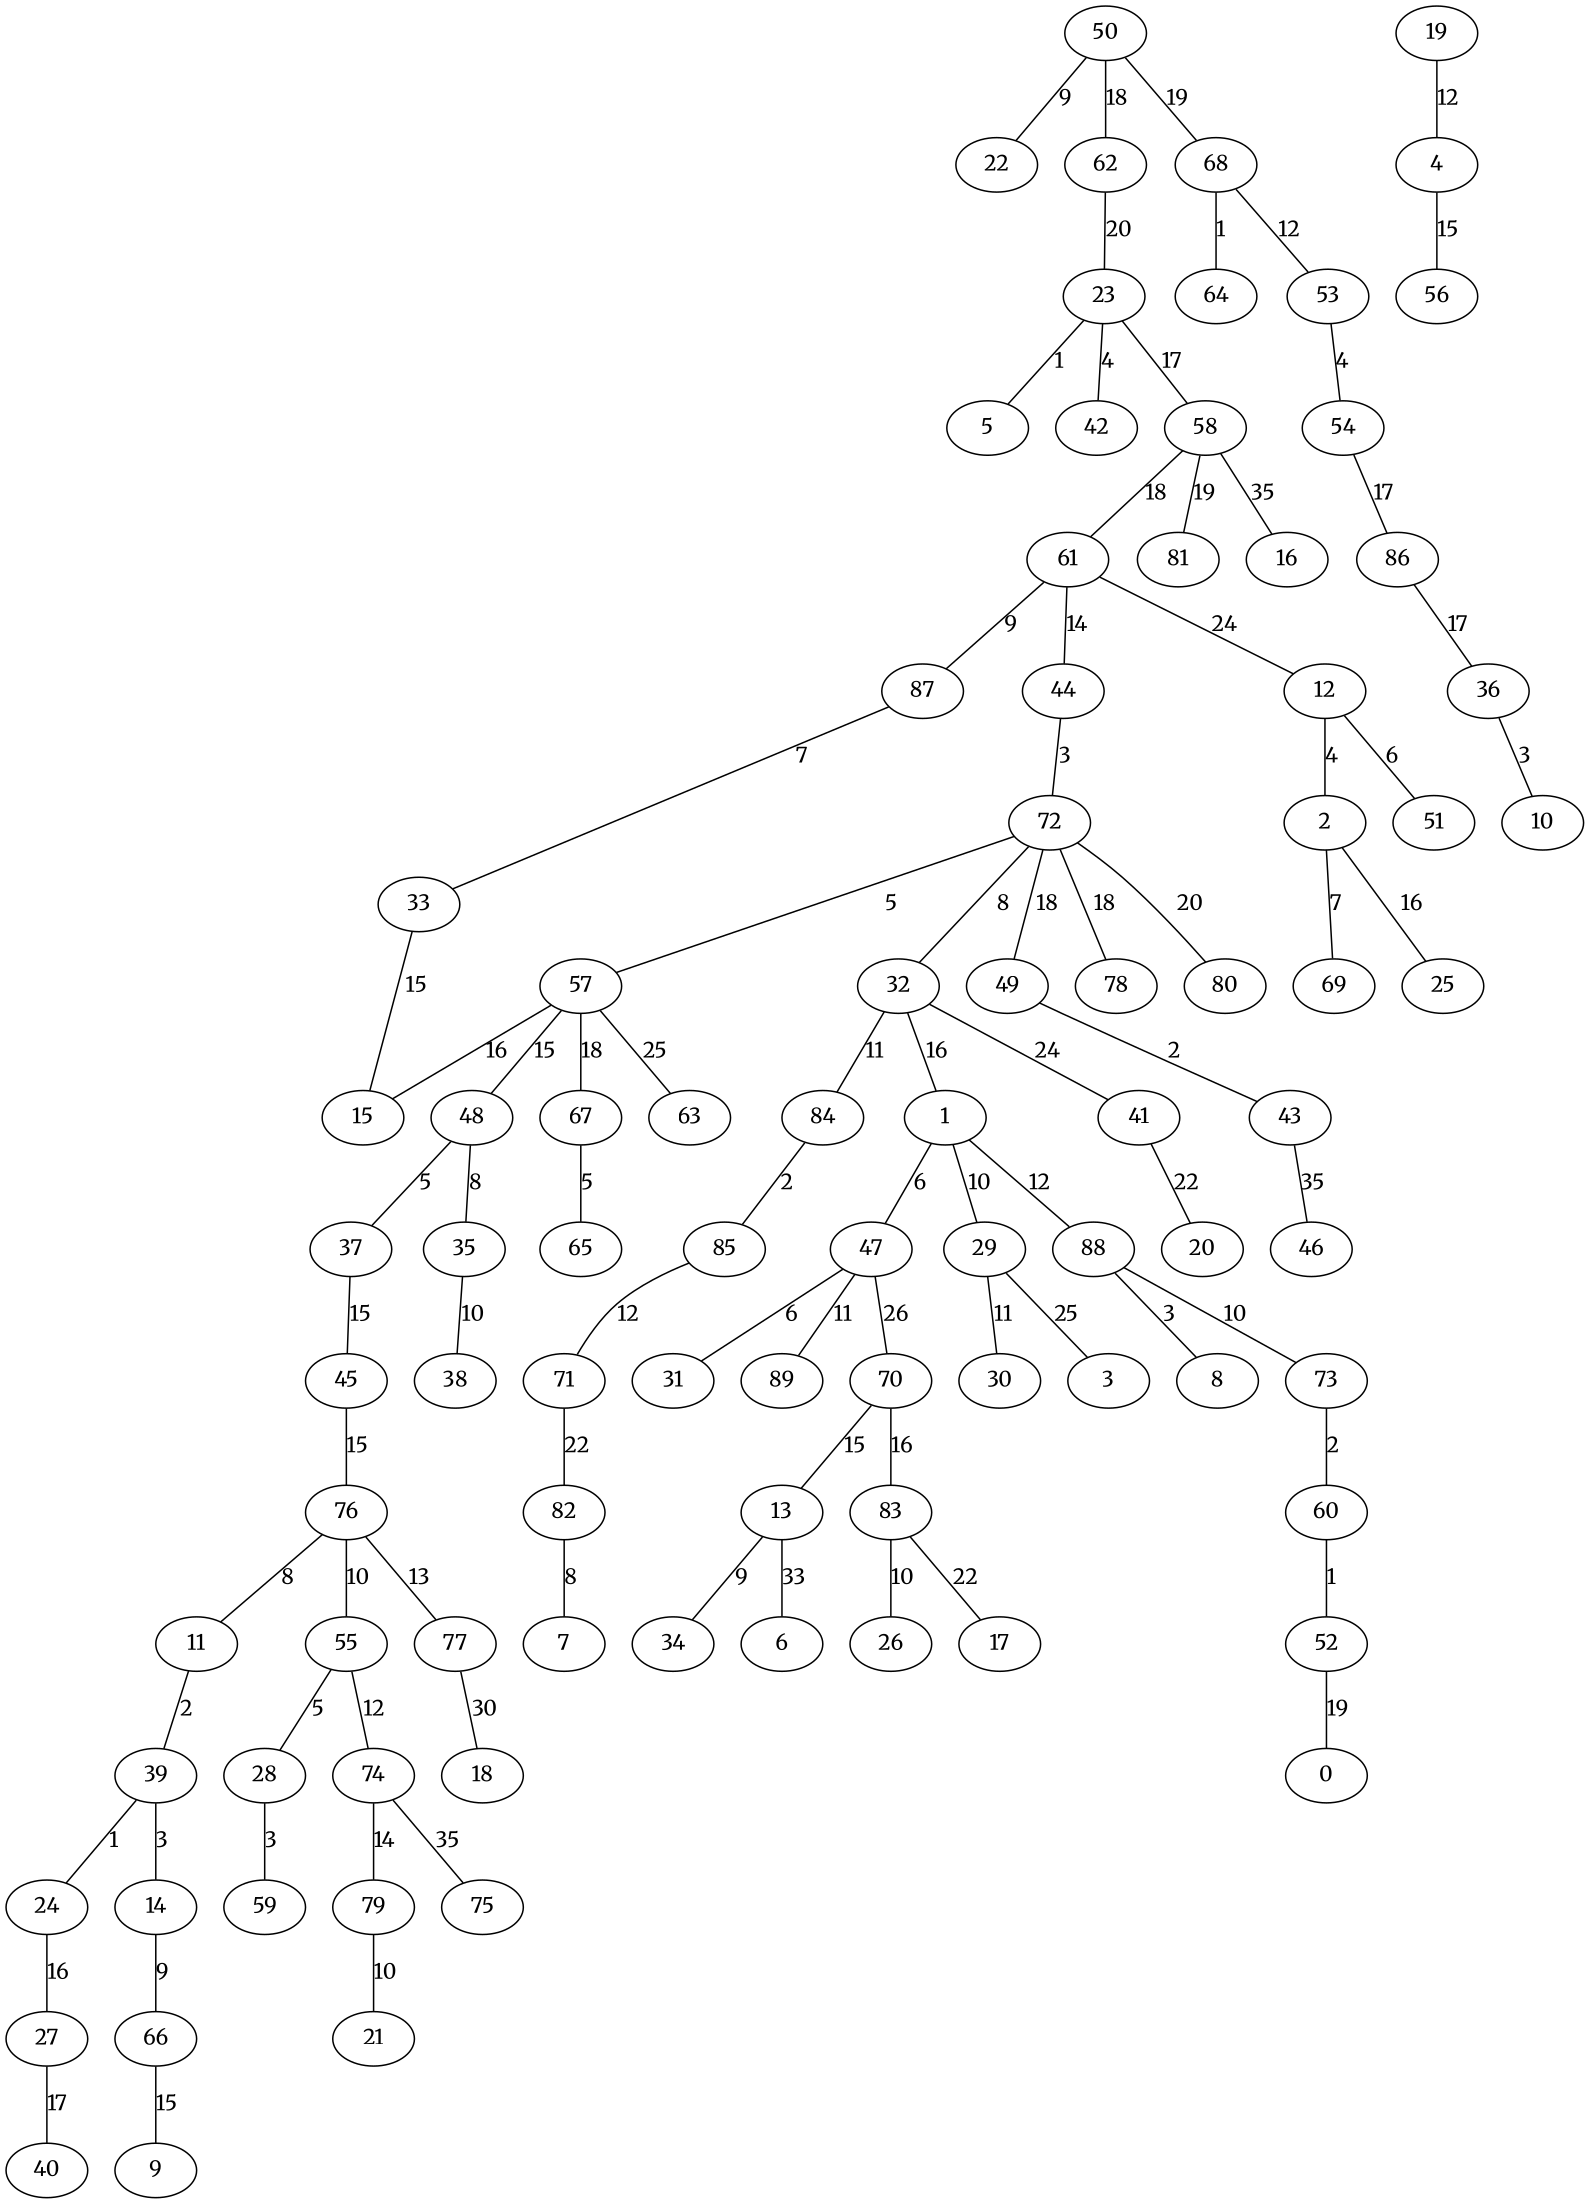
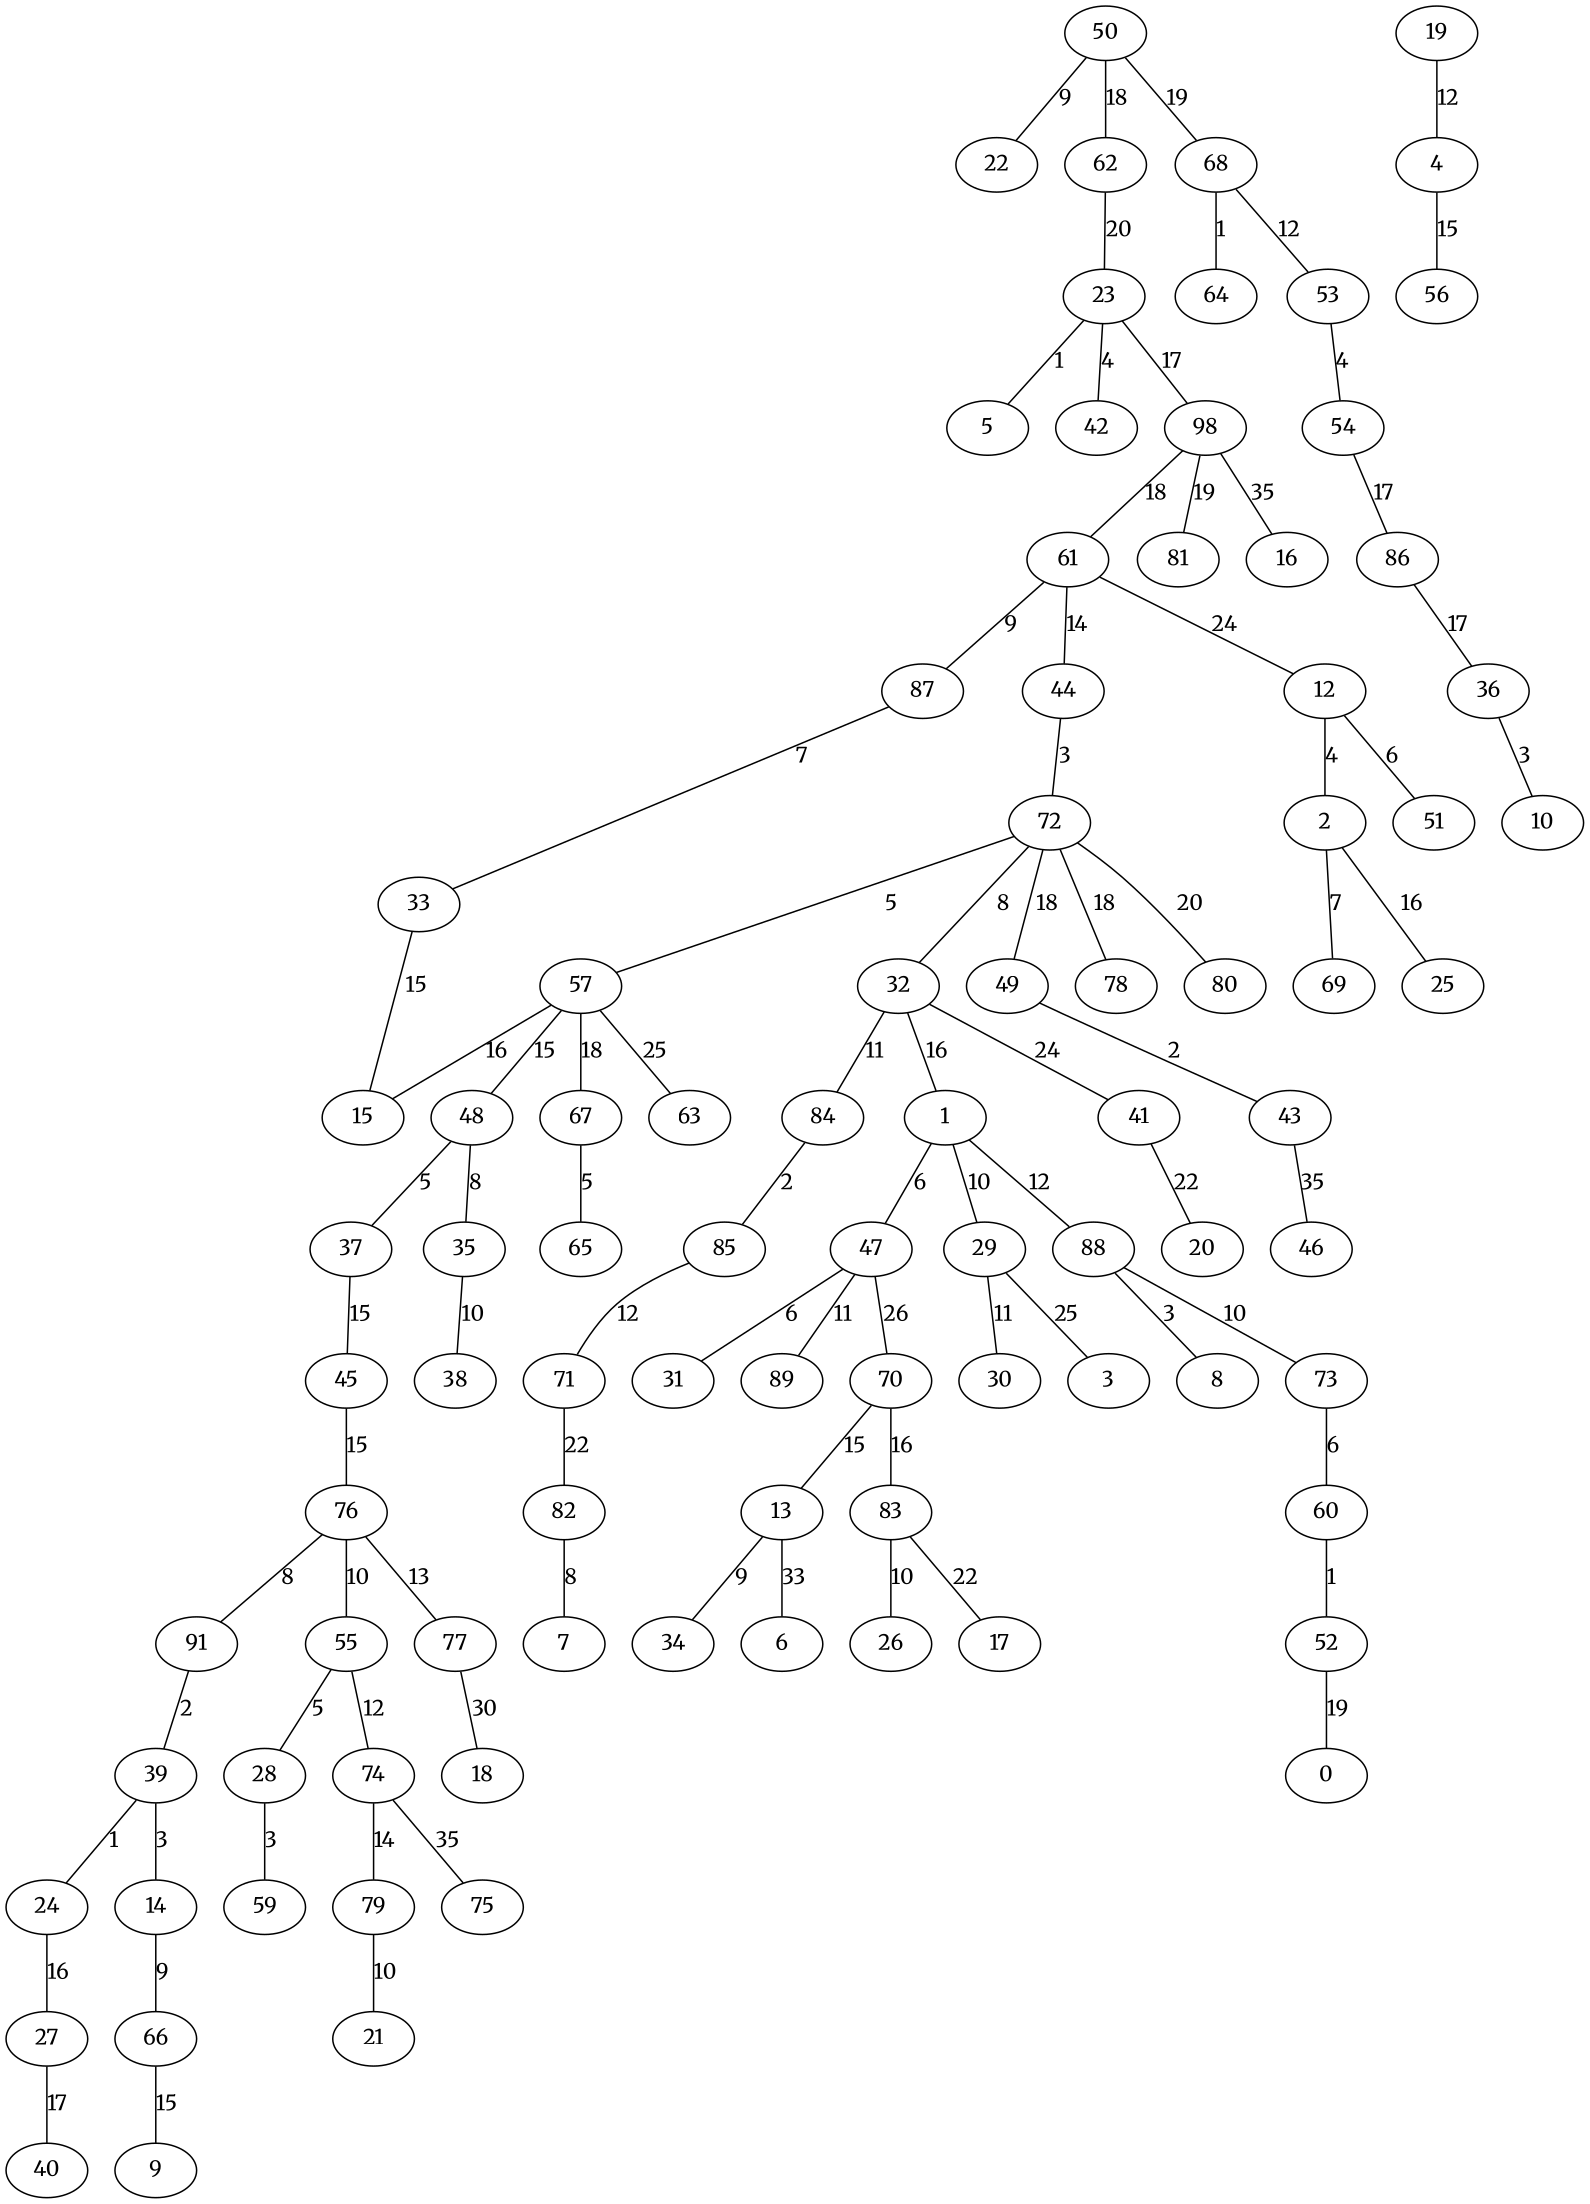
node "58": label "58" -> "98"
edge "73" -- "60": label "2" -> "6"
node "11": label "11" -> "91"
